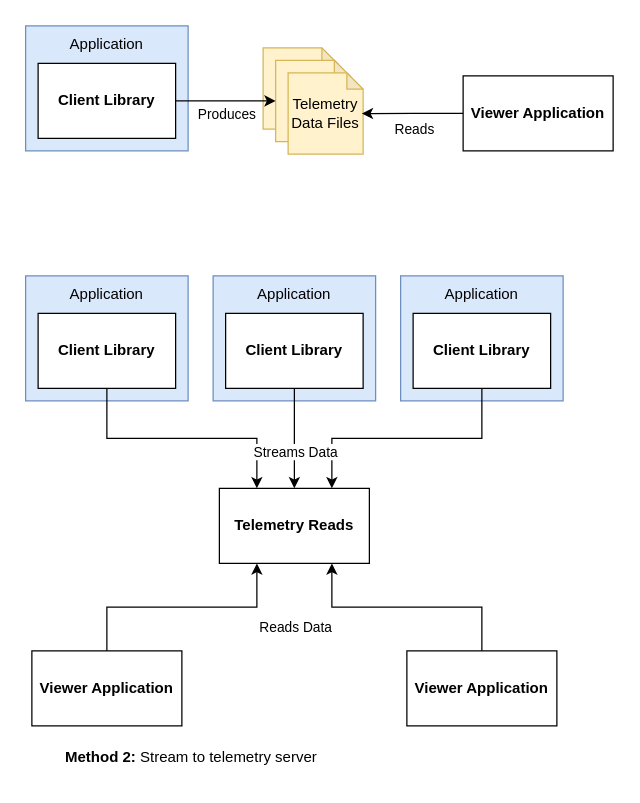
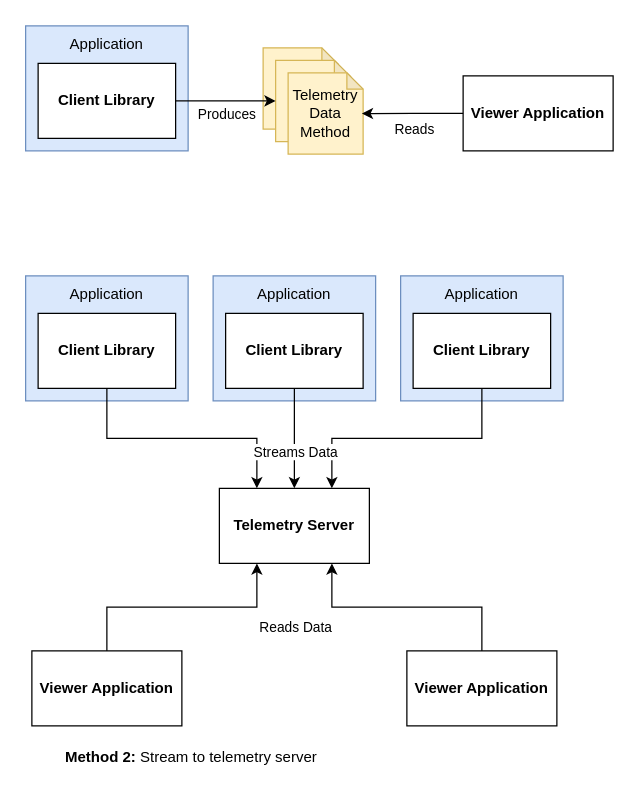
node "Telemetry Data Files": label "Telemetry Data Files" -> "Telemetry Data Method"
node "Telemetry Reads": label "Telemetry Reads" -> "Telemetry Server"
